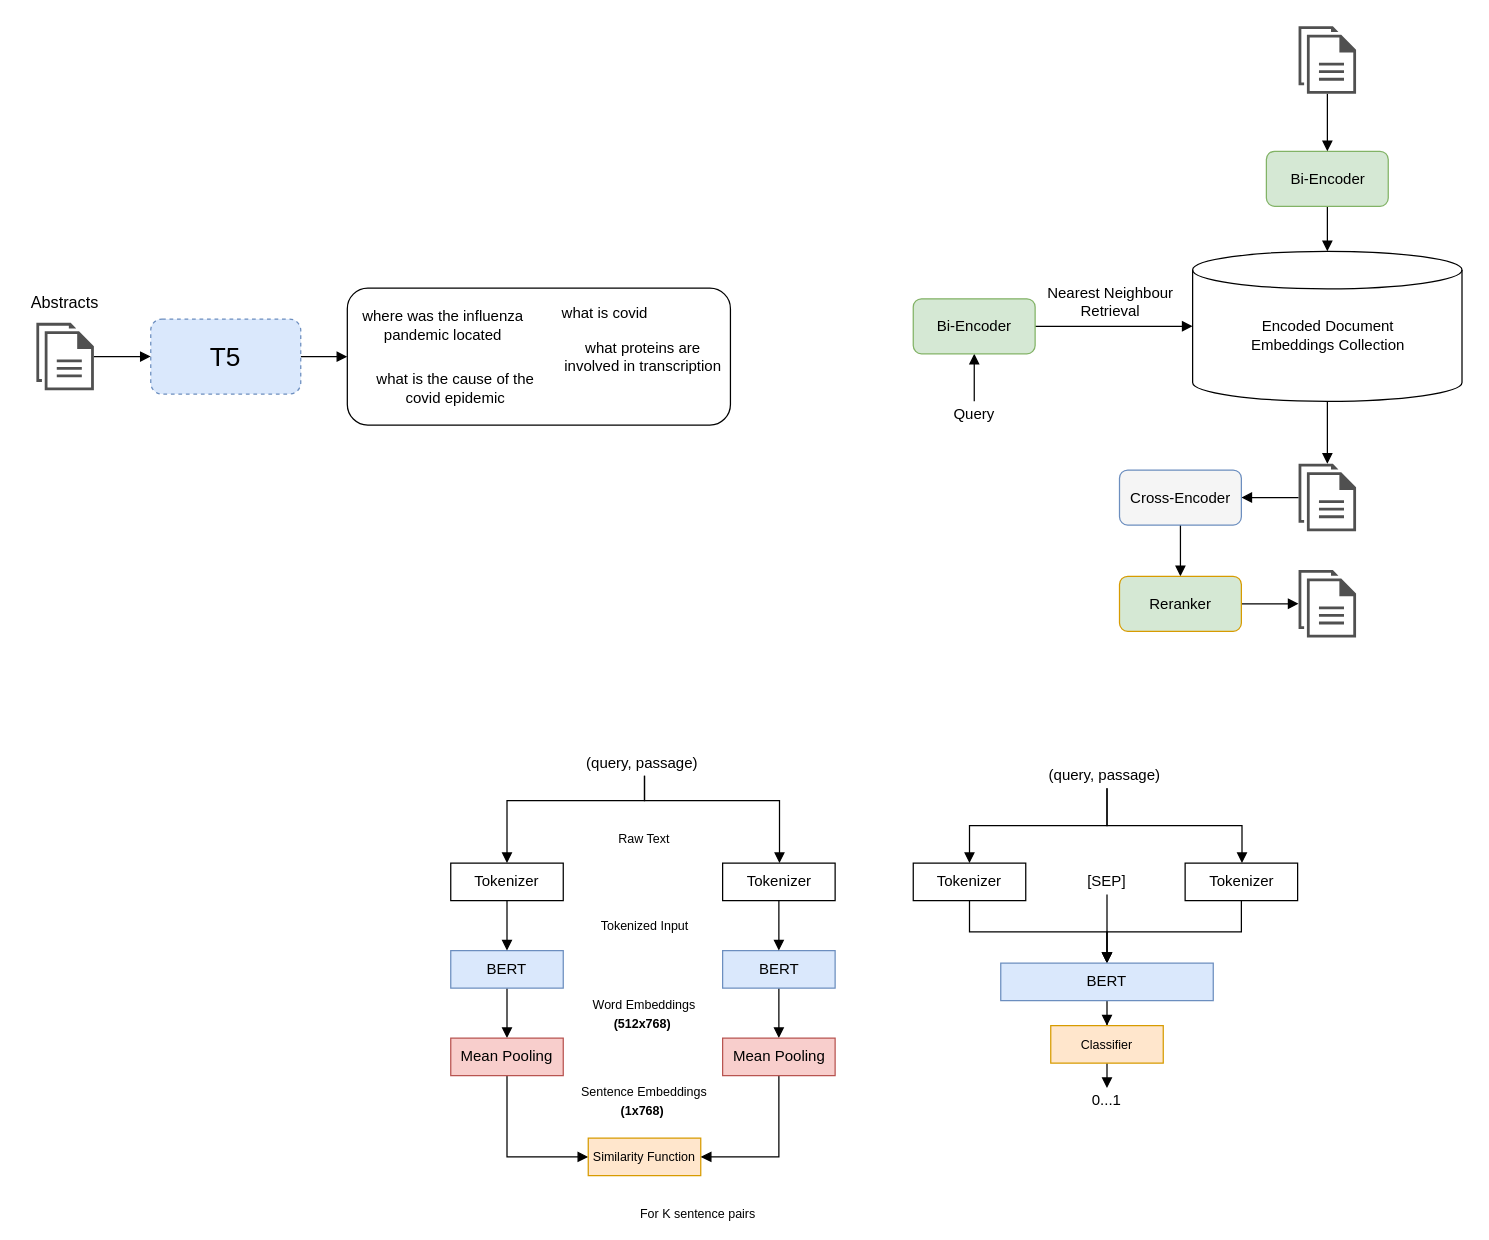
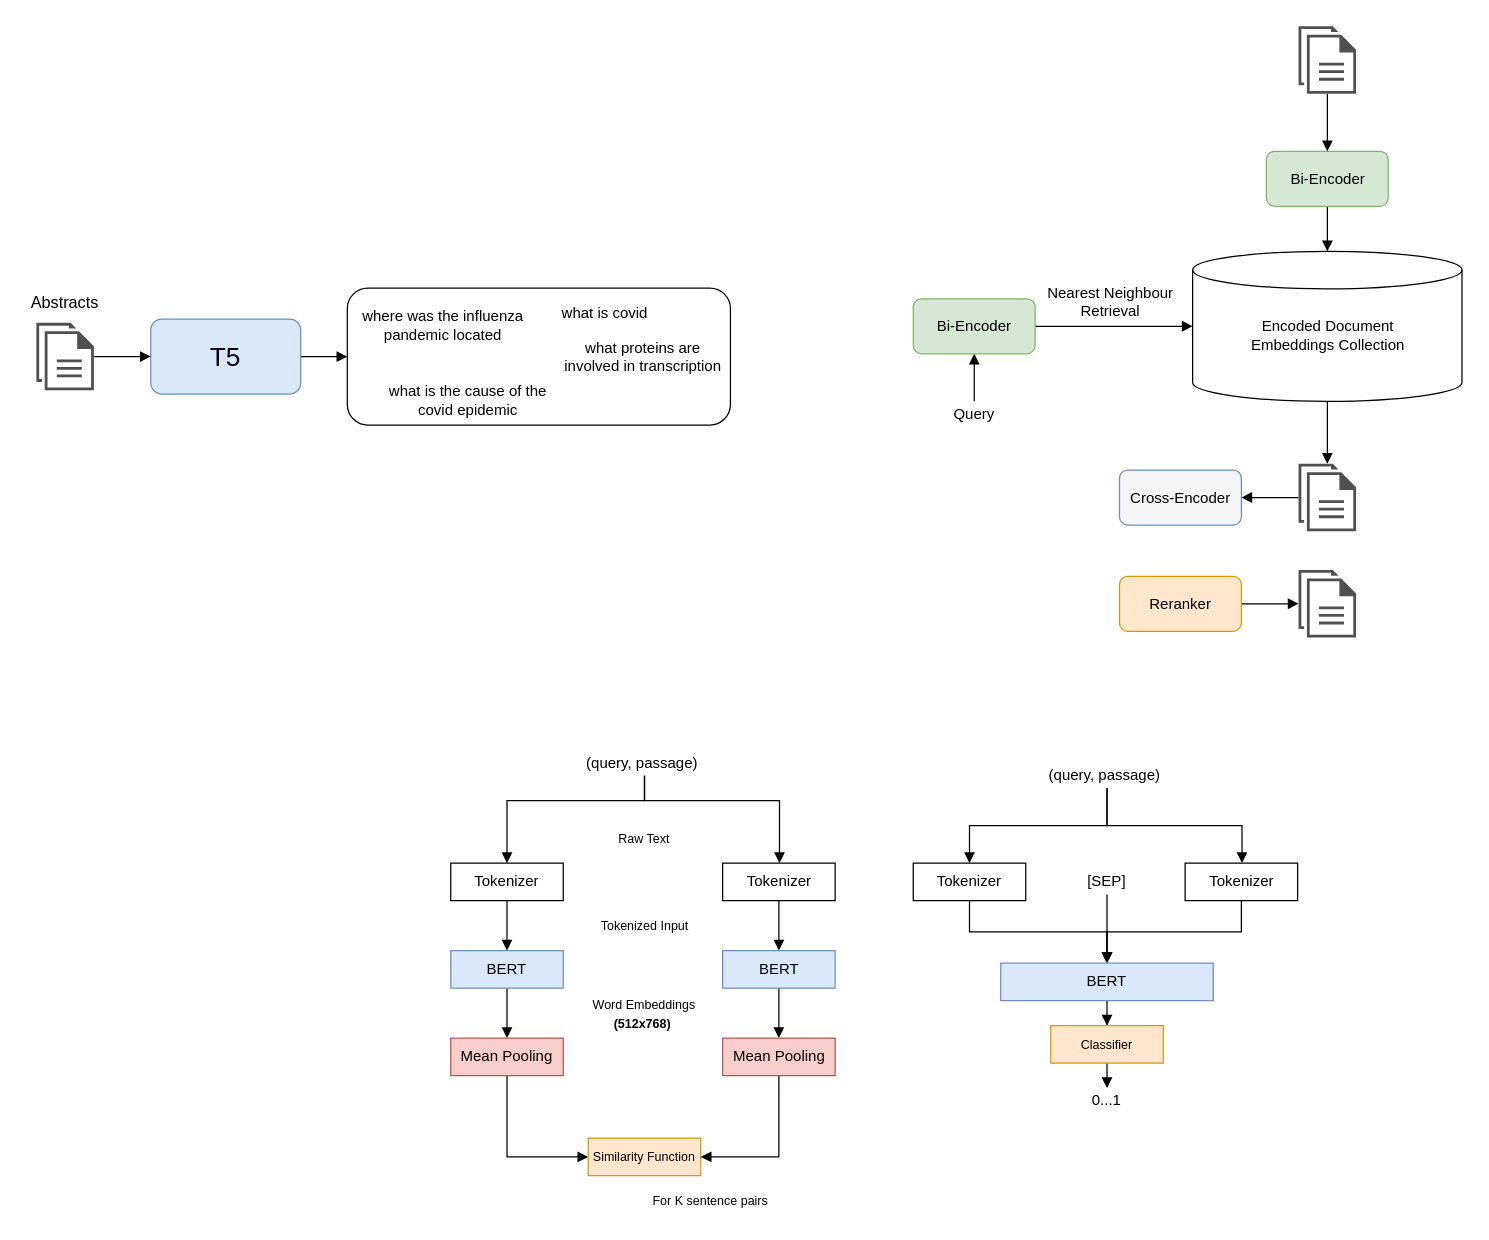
node "T5": style dashed -> solid
node "what is the cause of the covid epidemic": moved (455, 388) -> (468, 401)
edge "Cross-Encoder" -> "Reranker": removed
node "Reranker": fillcolor #d5e8d4 -> #ffe6cc
node "Sentence Embeddings (1x768)": removed
node "For K sentence pairs": moved (698, 1213) -> (710, 1201)
